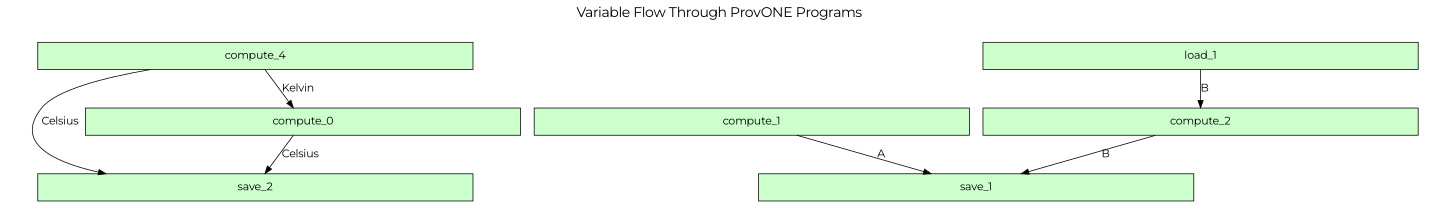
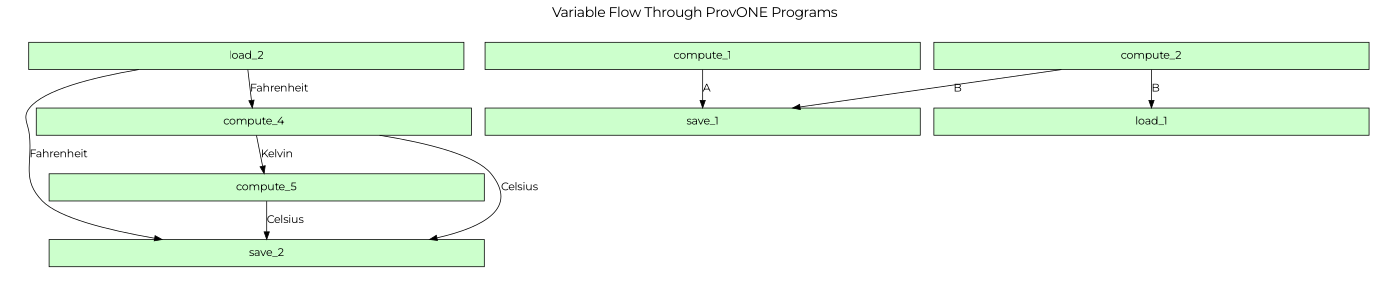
node "load_2": added
edge "load_1" -> "compute_2": reversed
node "compute_0": label "compute_0" -> "compute_5"
